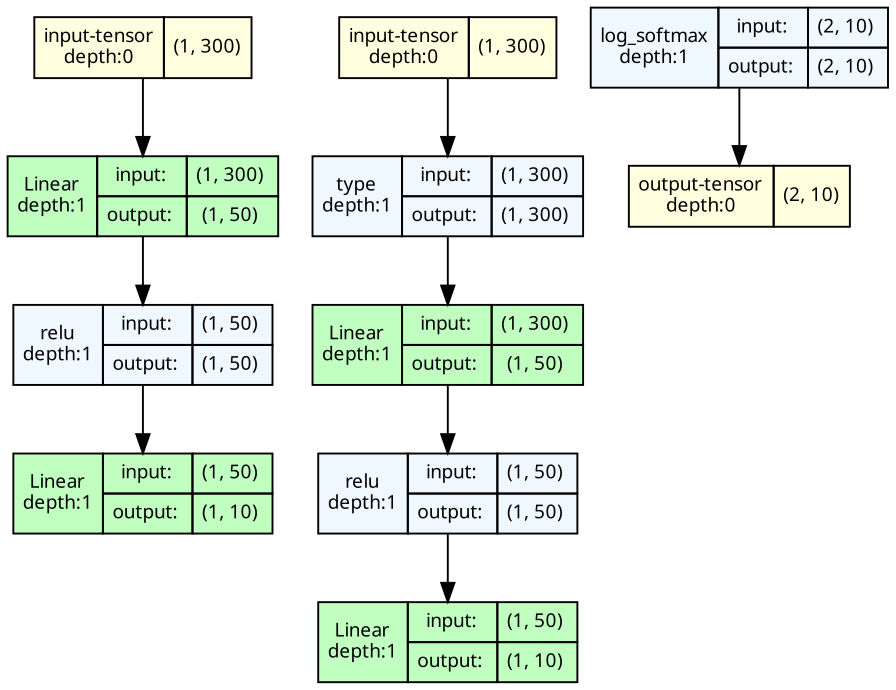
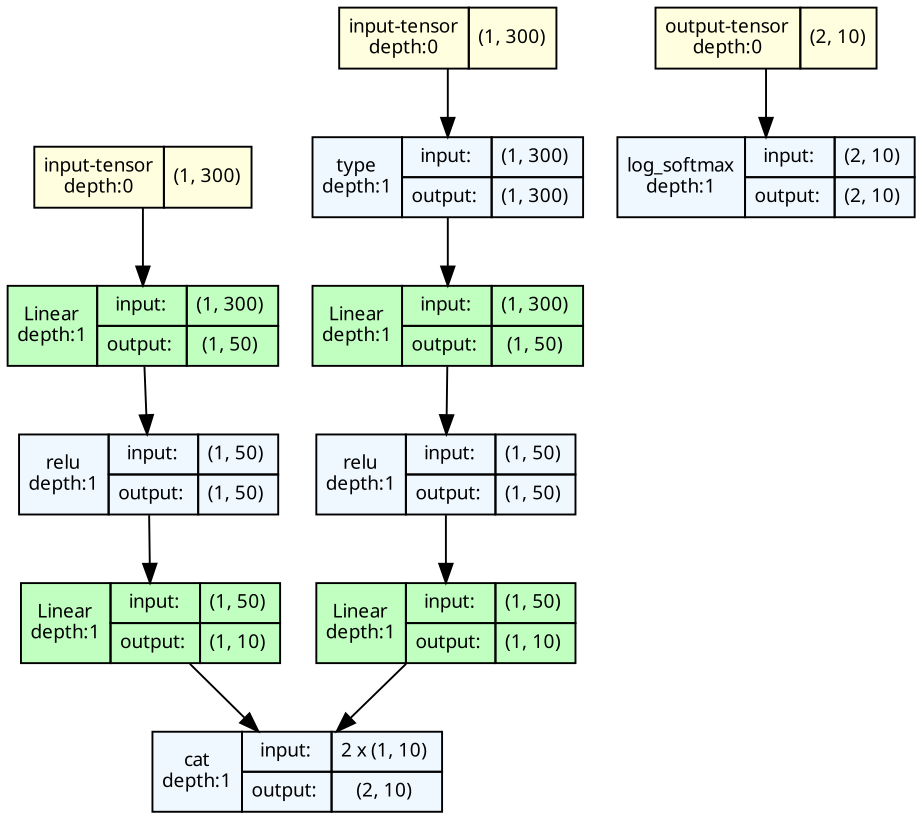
edge "log_softmax" -> "output-tensor": reversed
node "cat": added
